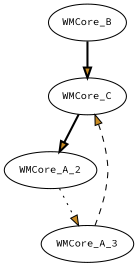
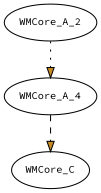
node "WMCore_B": removed
edge "WMCore_C" -> "WMCore_A_2": removed
node "WMCore_A_3": label "WMCore_A_3" -> "WMCore_A_4"
